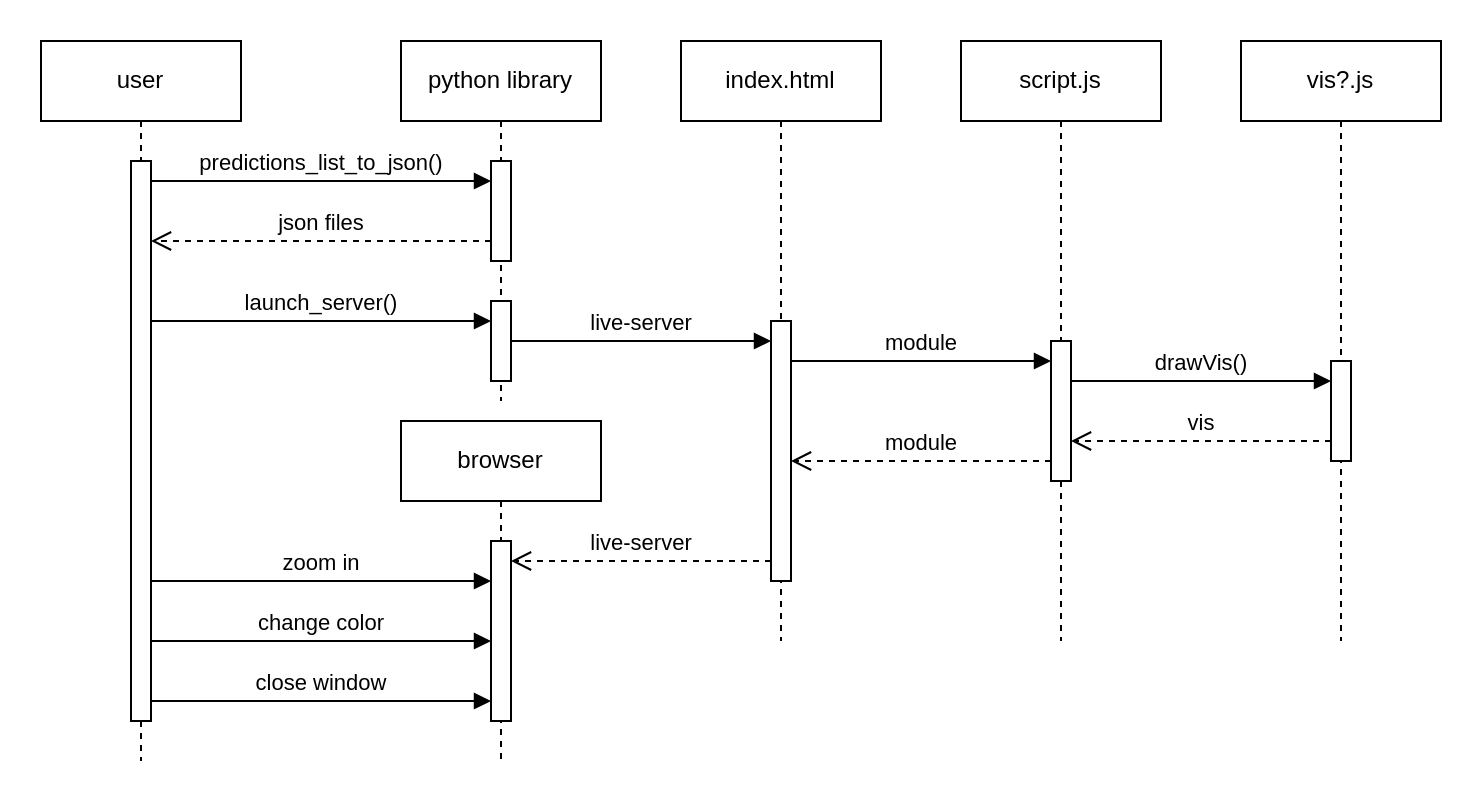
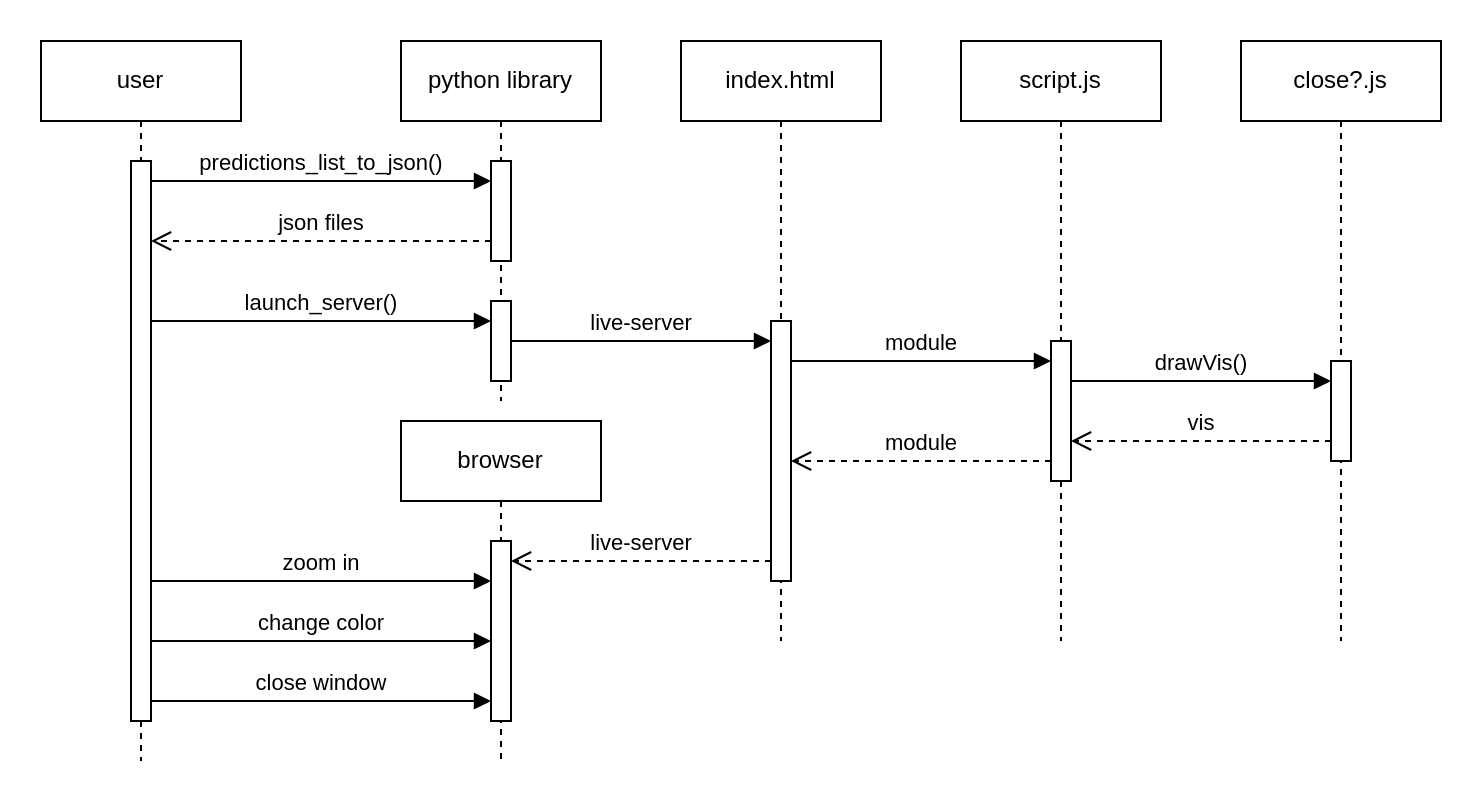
node "vis?.js": label "vis?.js" -> "close?.js"
